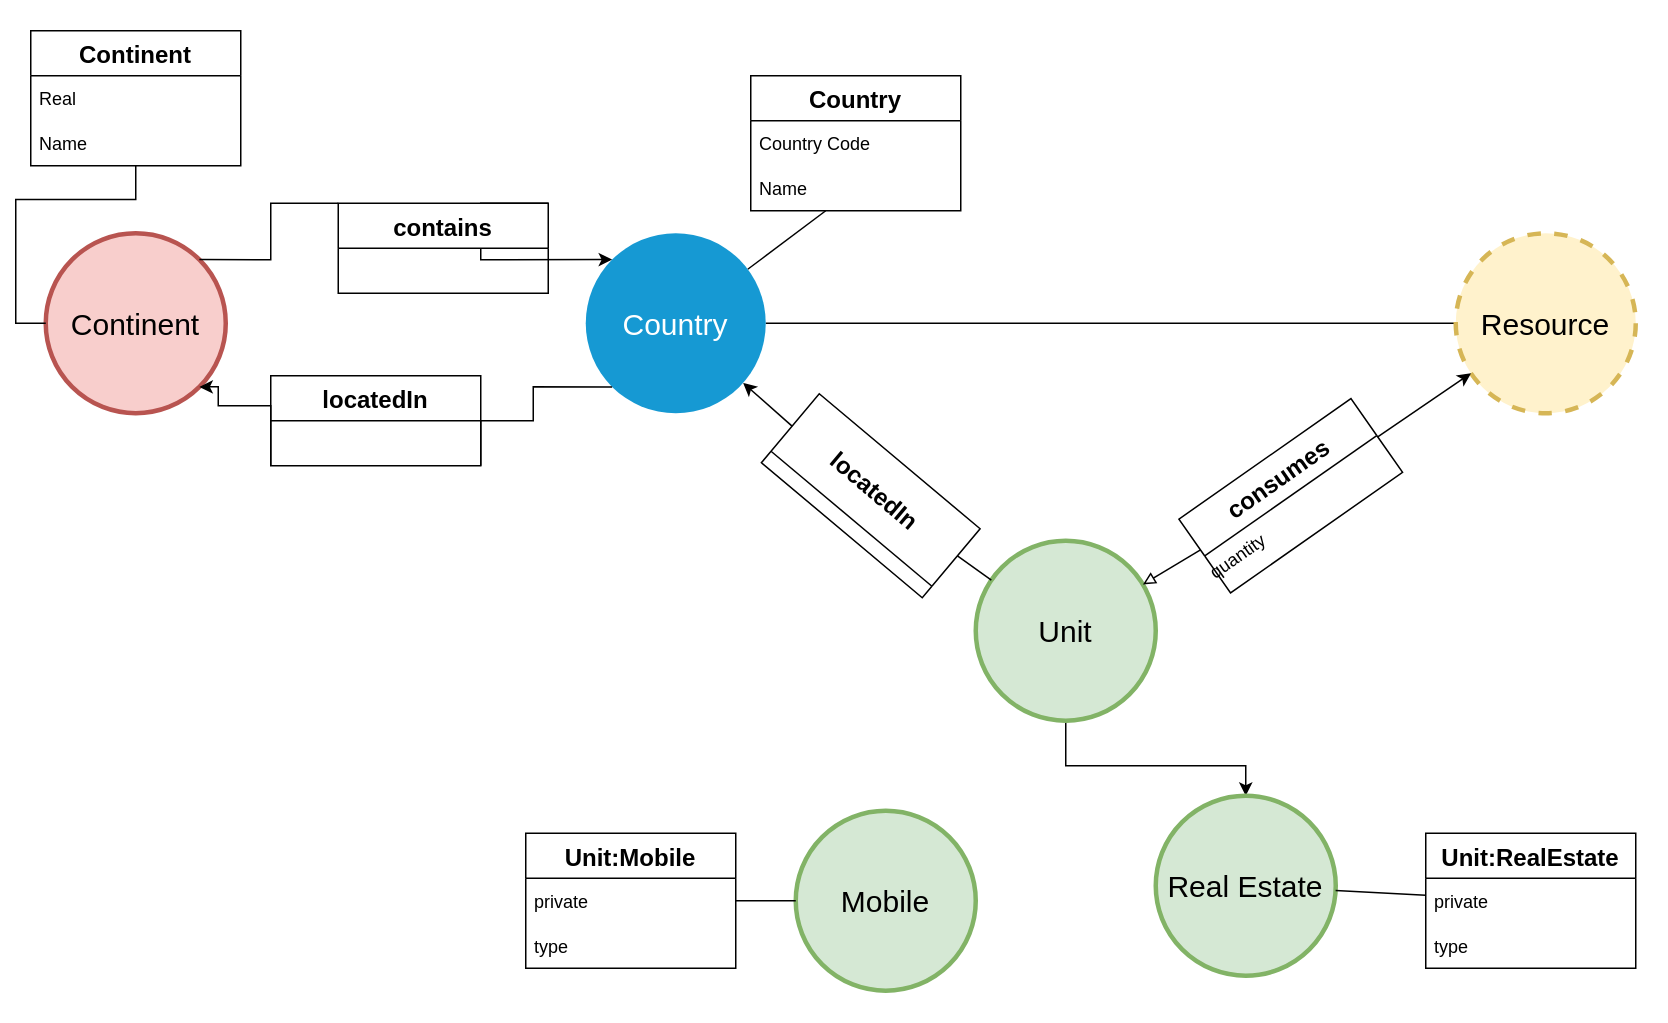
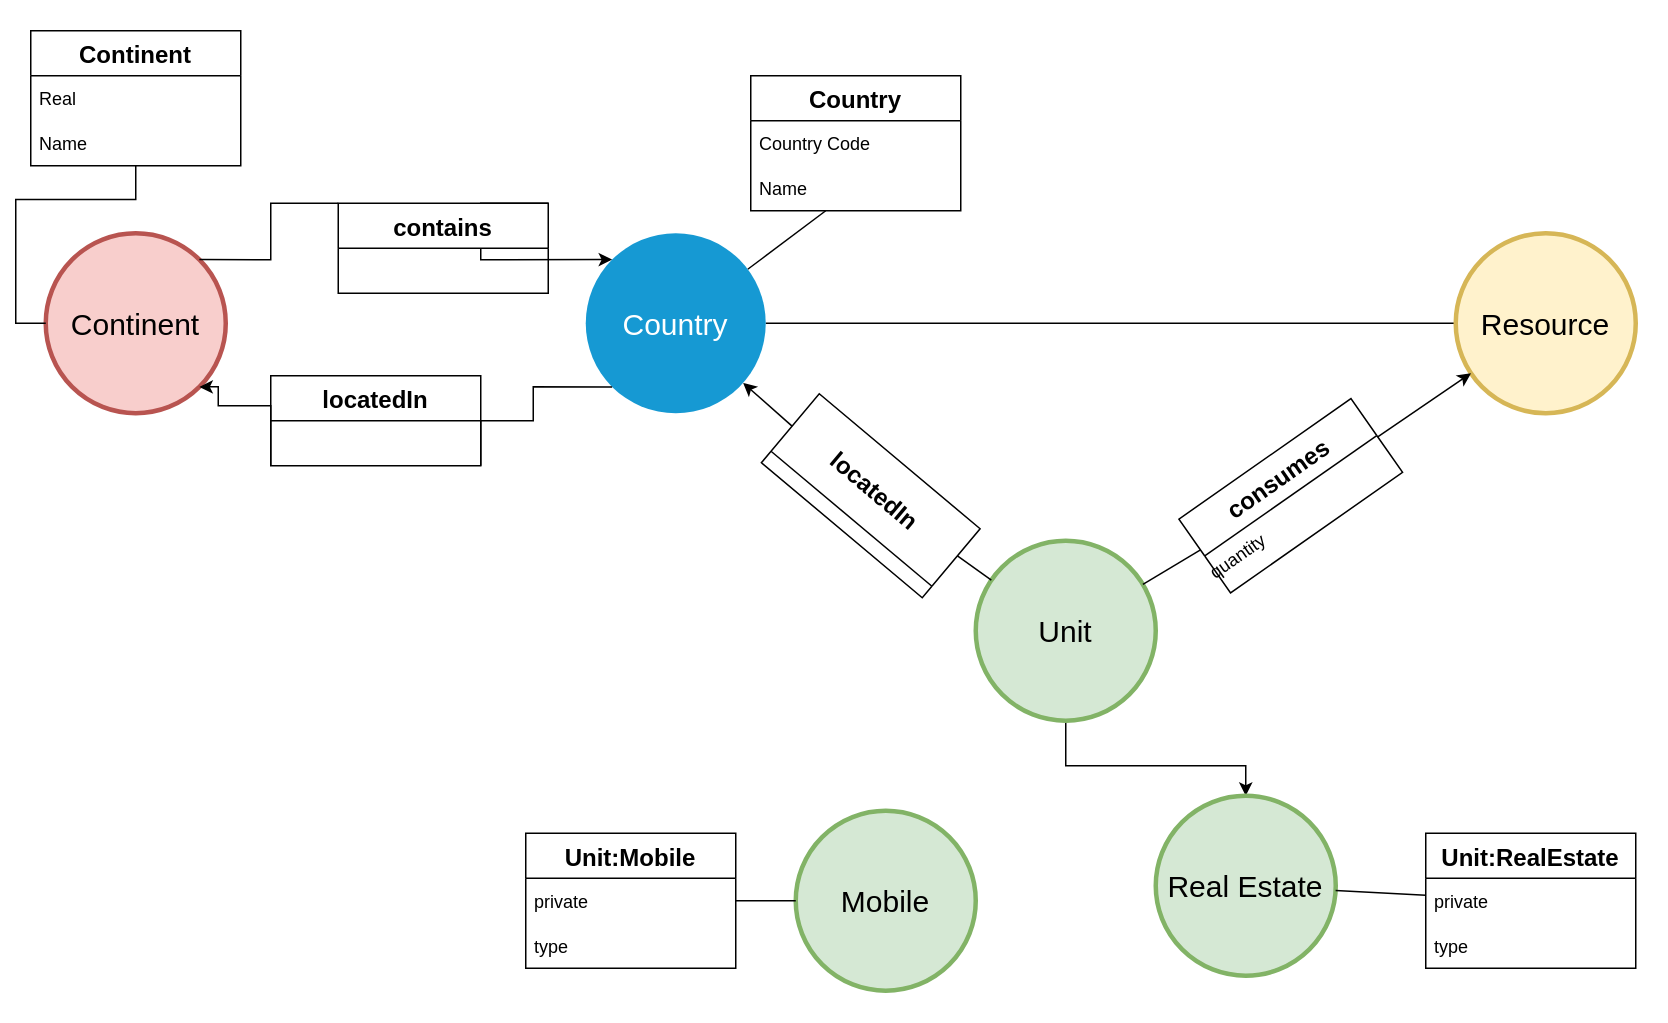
node "Resource": style dashed -> solid
edge "consumes" -> "Unit": arrowhead block -> none
